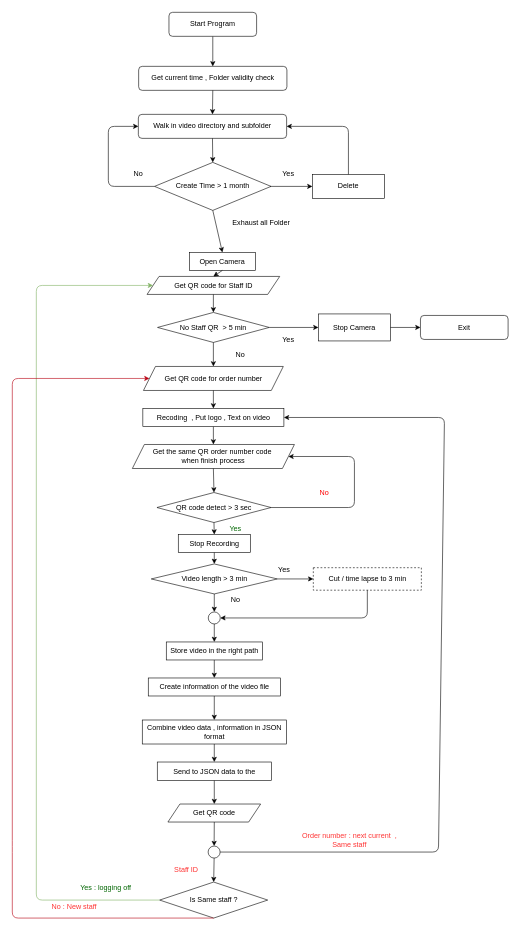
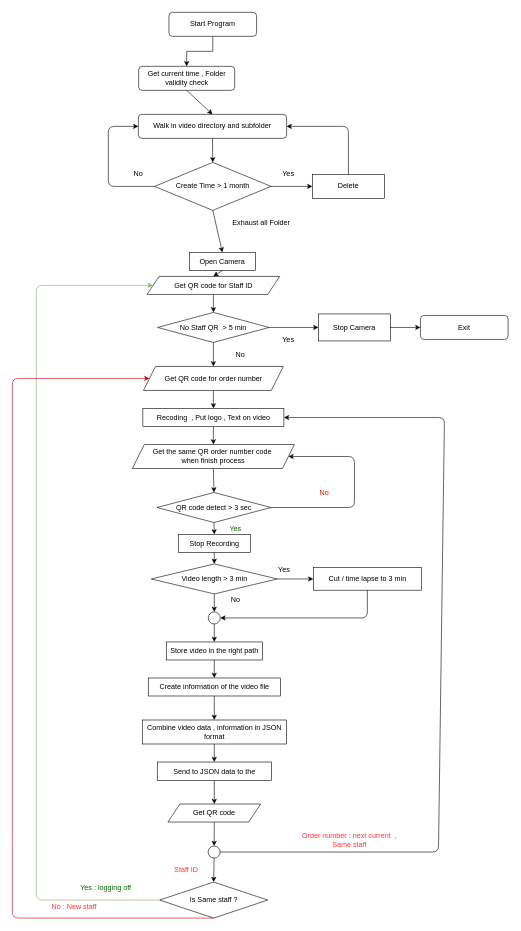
node "Get current time , Folder validity check": size 148x24 -> 96x24
node "Cut / time lapse to 3 min": style dashed -> solid
